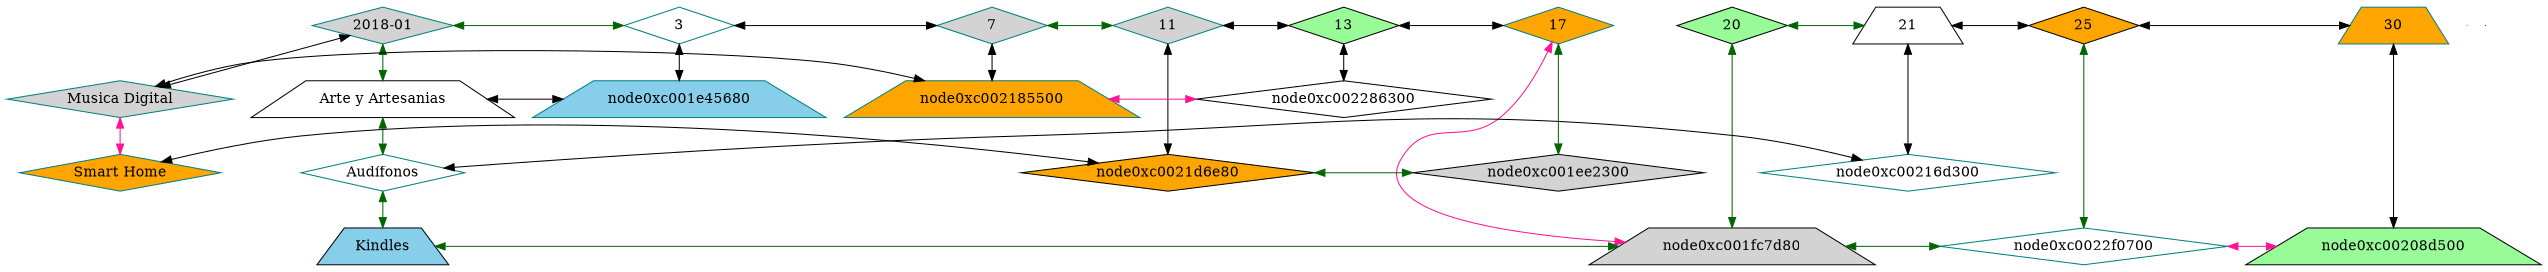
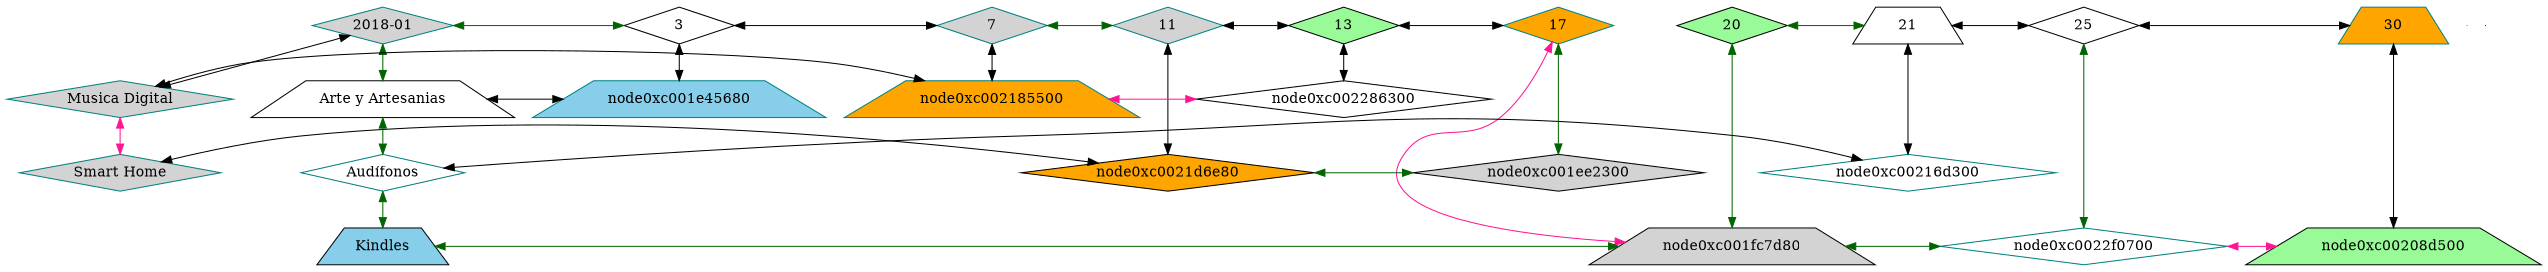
node "3": color teal -> black
node "25": fillcolor orange -> white
node "Smart Home": fillcolor orange -> lightgrey
